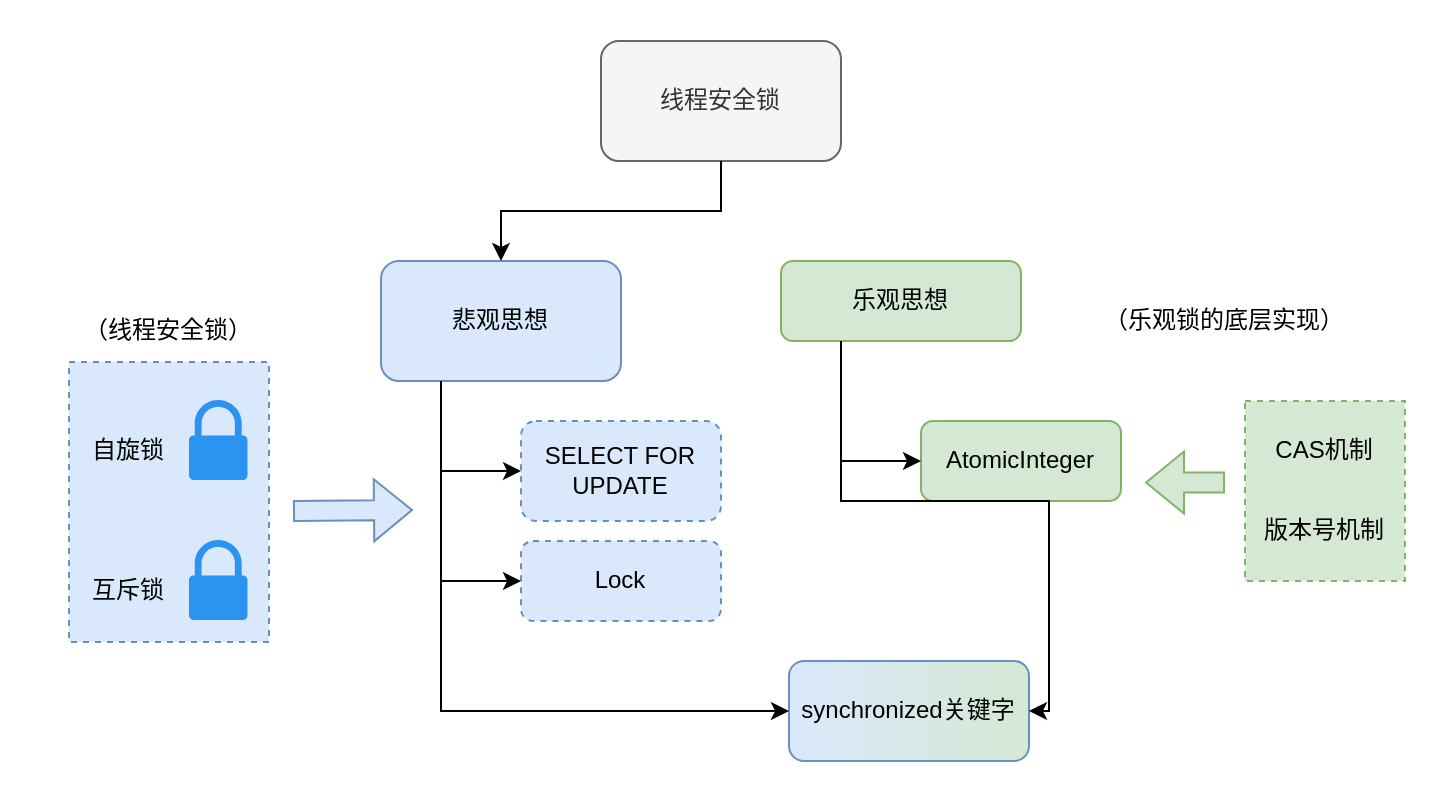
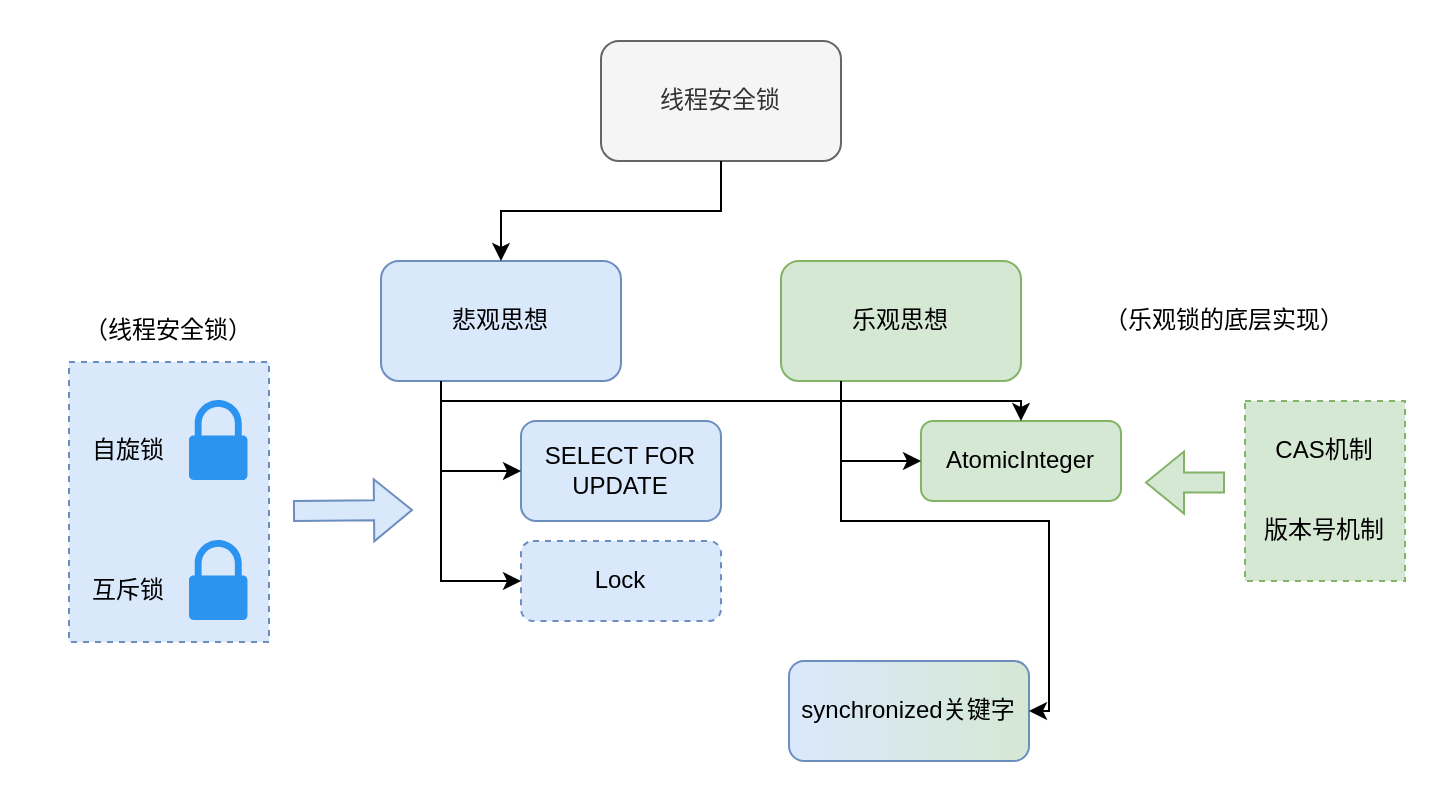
node "乐观思想": size 240x80 -> 240x120
node "SELECT FOR UPDATE": style dashed -> solid
edge "悲观思想" -> "synchronized关键字": now "悲观思想" -> "AtomicInteger"
